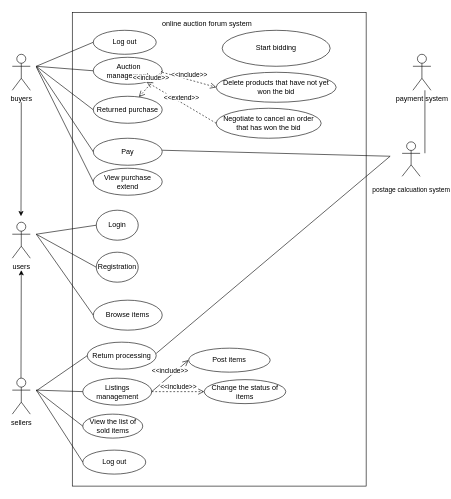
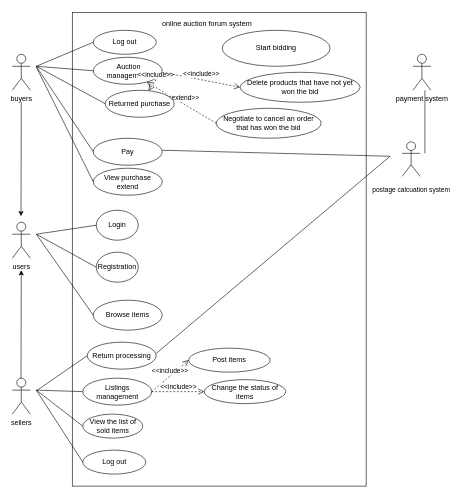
node "Delete products that have not yet won the bid": moved (276, 87) -> (300, 87)
node "Returned purchase": moved (128, 110) -> (140, 104)
edge "Listings management" -> "Post items": style solid -> dashed
